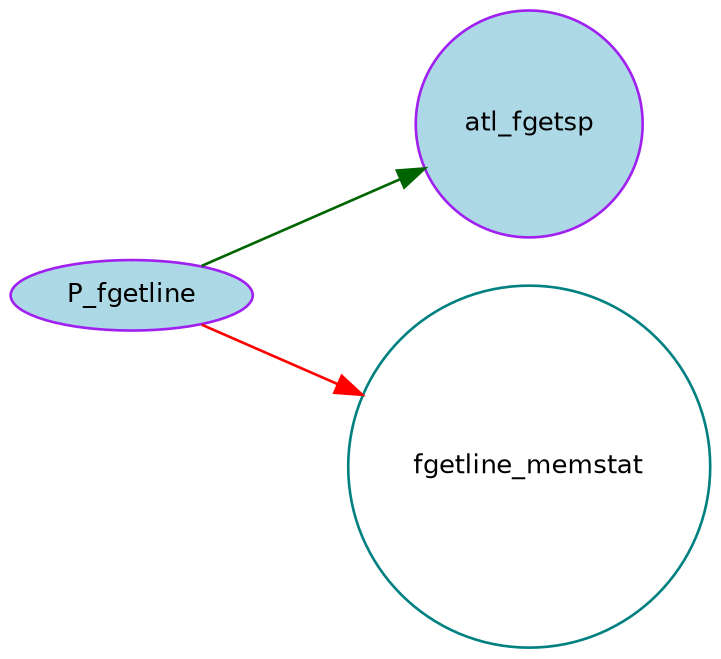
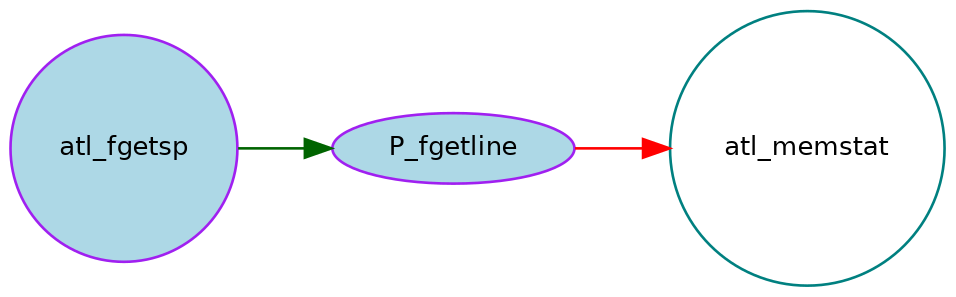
edge "P_fgetline" -> "atl_fgetsp": reversed
node "fgetline_memstat": label "fgetline_memstat" -> "atl_memstat"
